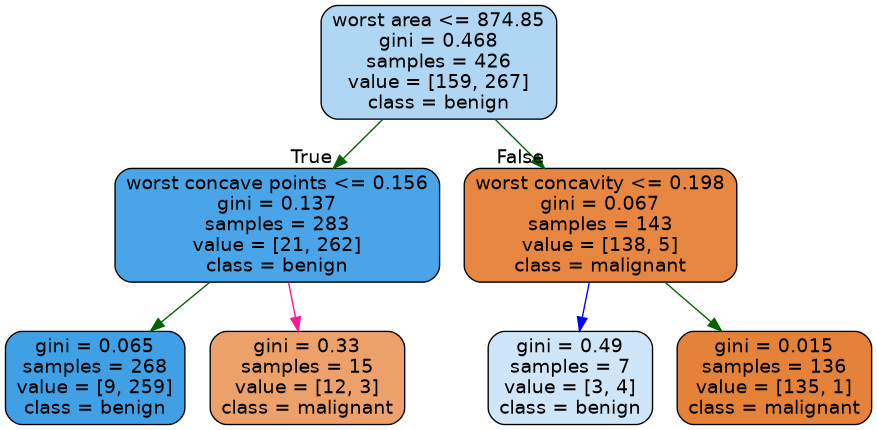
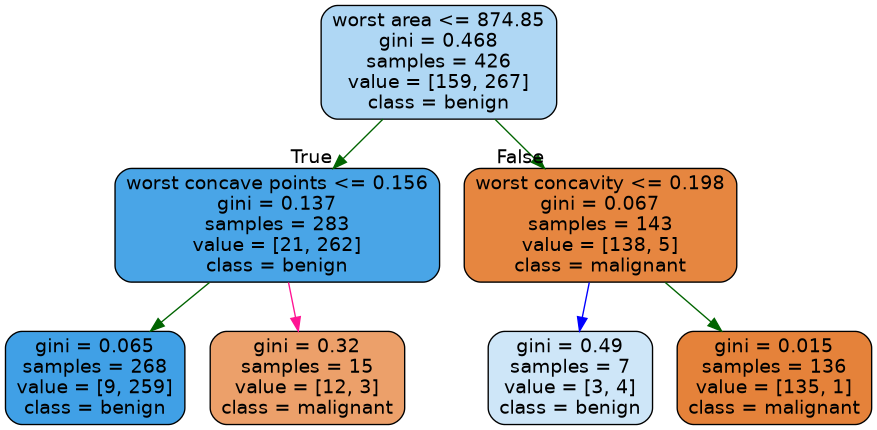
node "gini = 0.33 samples = 15 value = [12, 3] class = malignant": label "gini = 0.33 samples = 15 value = [12, 3] class = malignant" -> "gini = 0.32 samples = 15 value = [12, 3] class = malignant"
